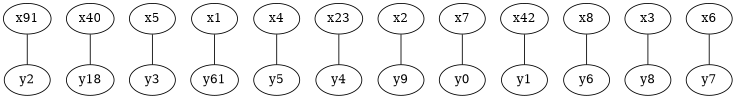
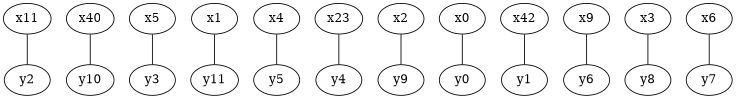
node "x91": label "x91" -> "x11"
node "x7": label "x7" -> "x0"
node "x8": label "x8" -> "x9"
node "y18": label "y18" -> "y10"
node "y61": label "y61" -> "y11"
